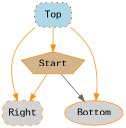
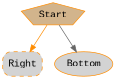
node "Top": removed
